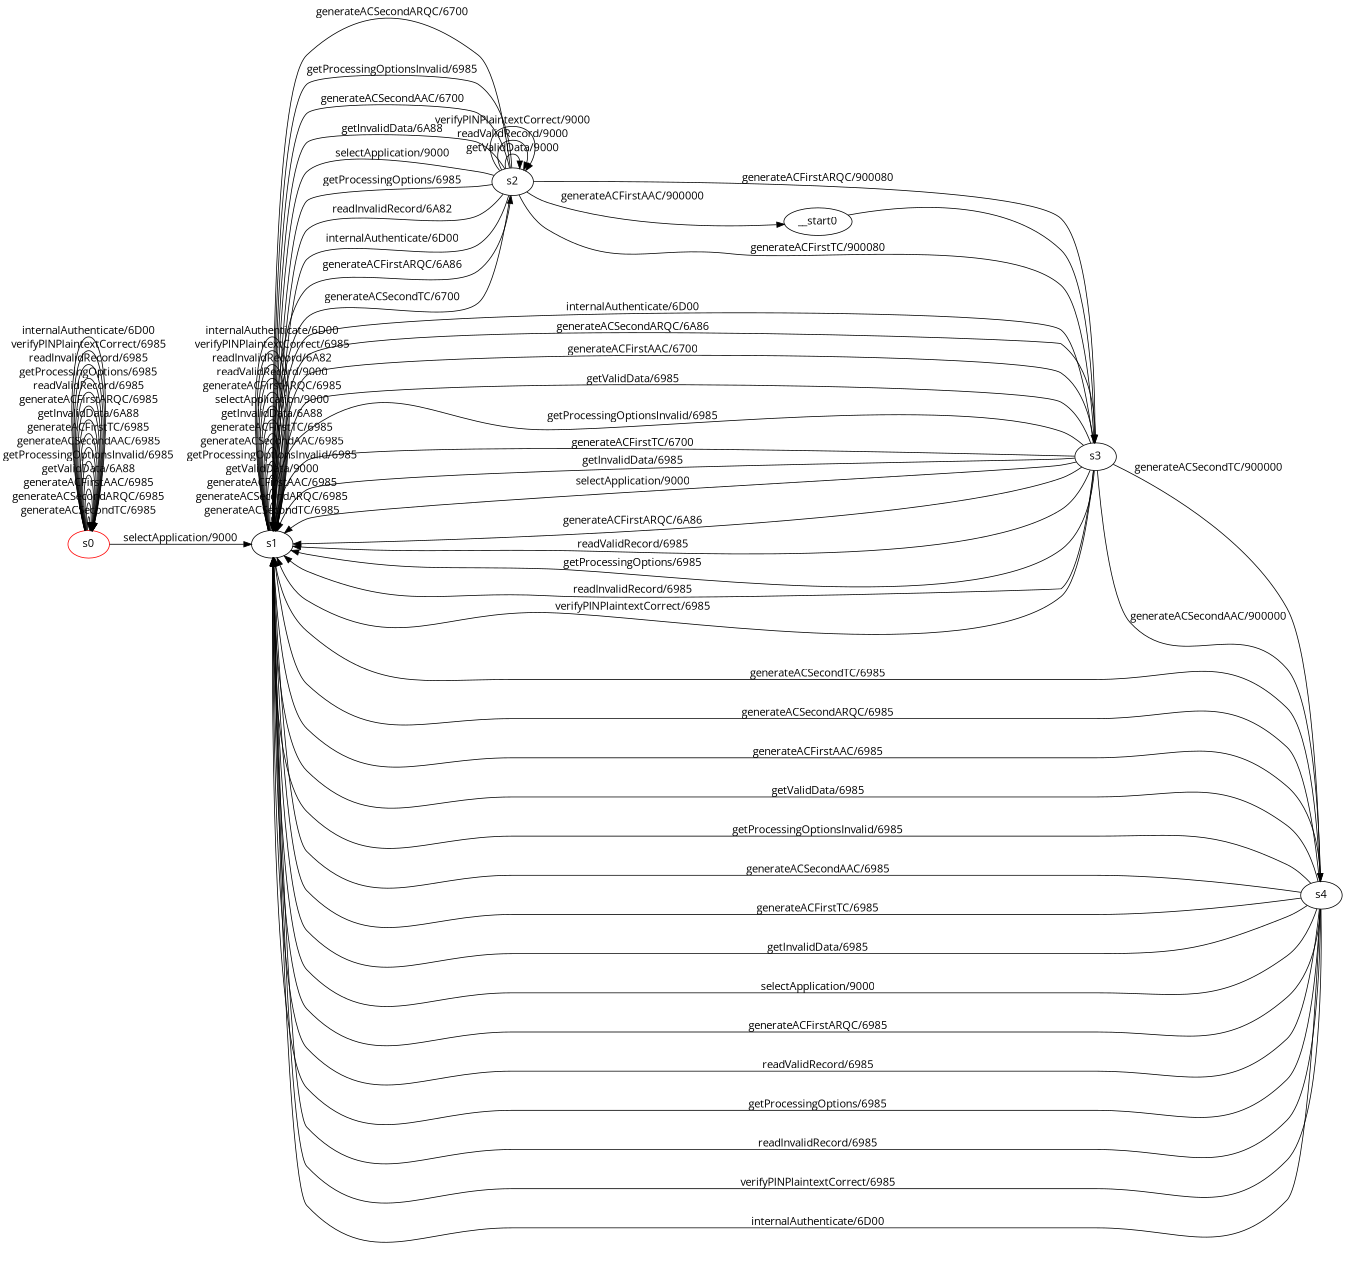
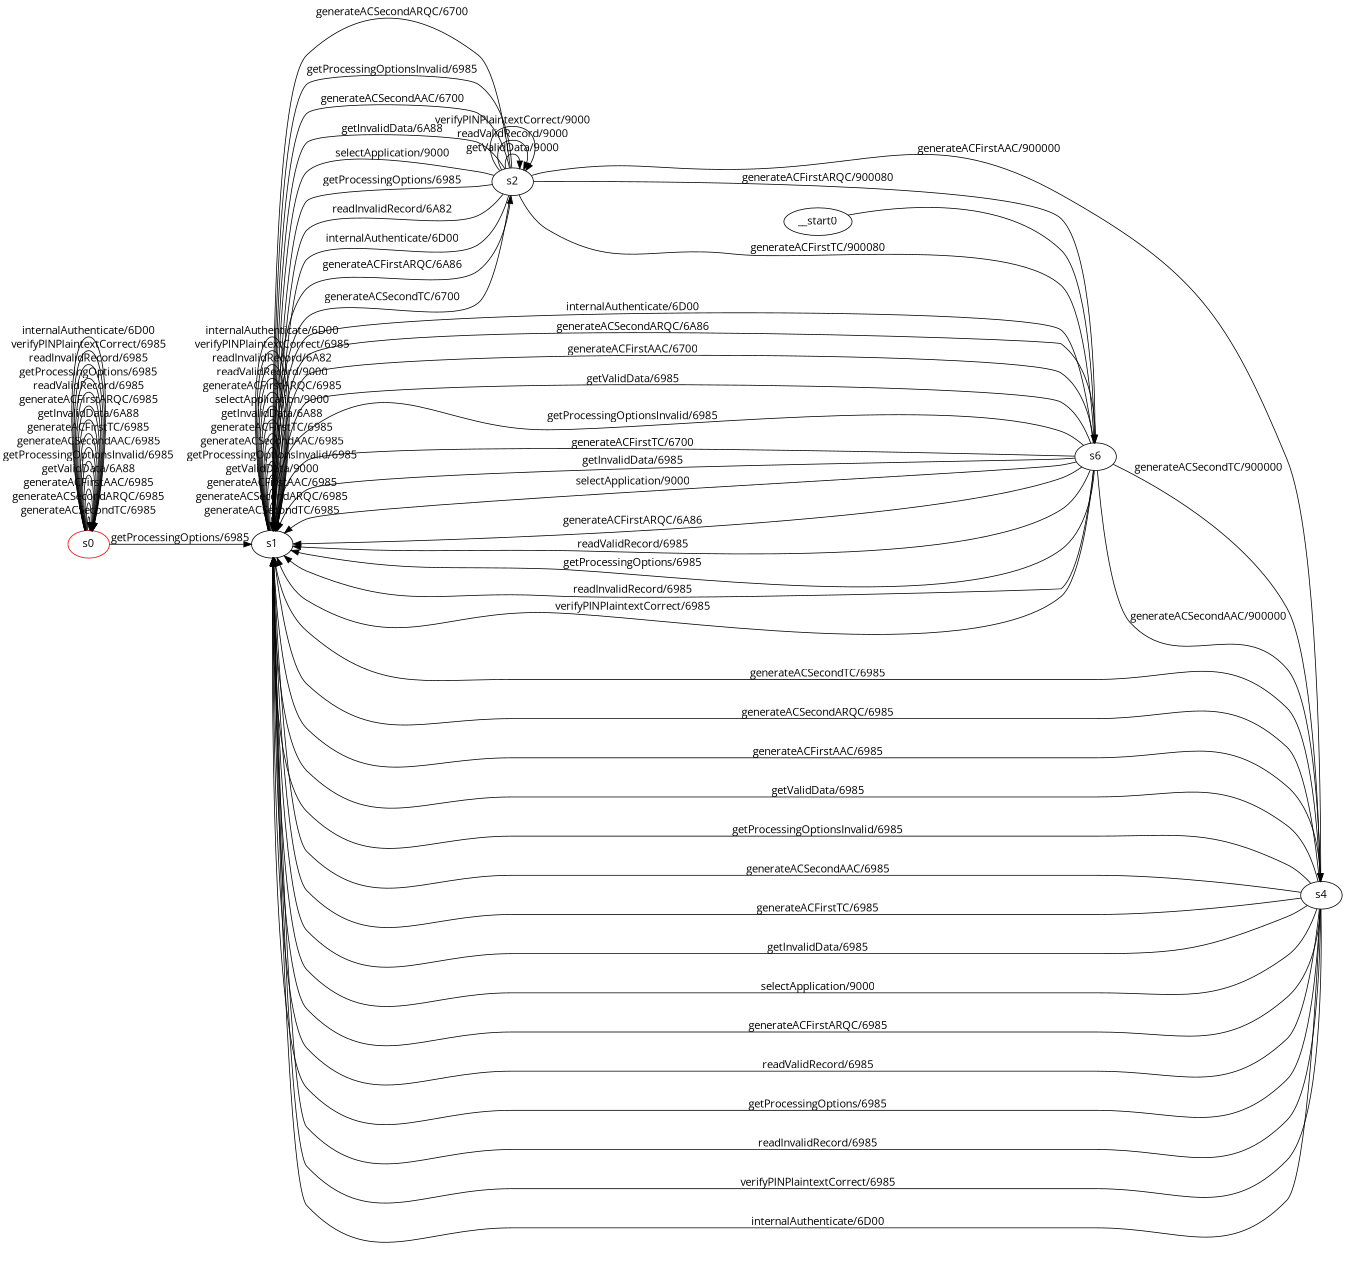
edge "s2" -> "__start0": now "s2" -> "s4"
node "s3": label "s3" -> "s6"
edge "s0" -> "s1": label "selectApplication/9000" -> "getProcessingOptions/6985"
